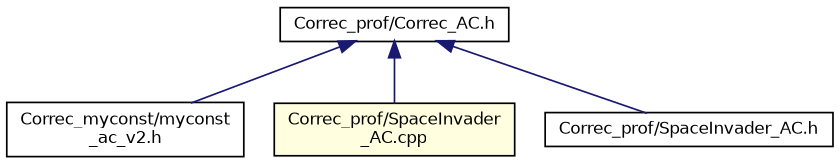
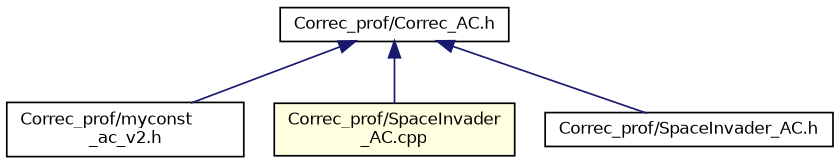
node "Correc_myconst/myconst _ac_v2.h": label "Correc_myconst/myconst _ac_v2.h" -> "Correc_prof/myconst _ac_v2.h"
